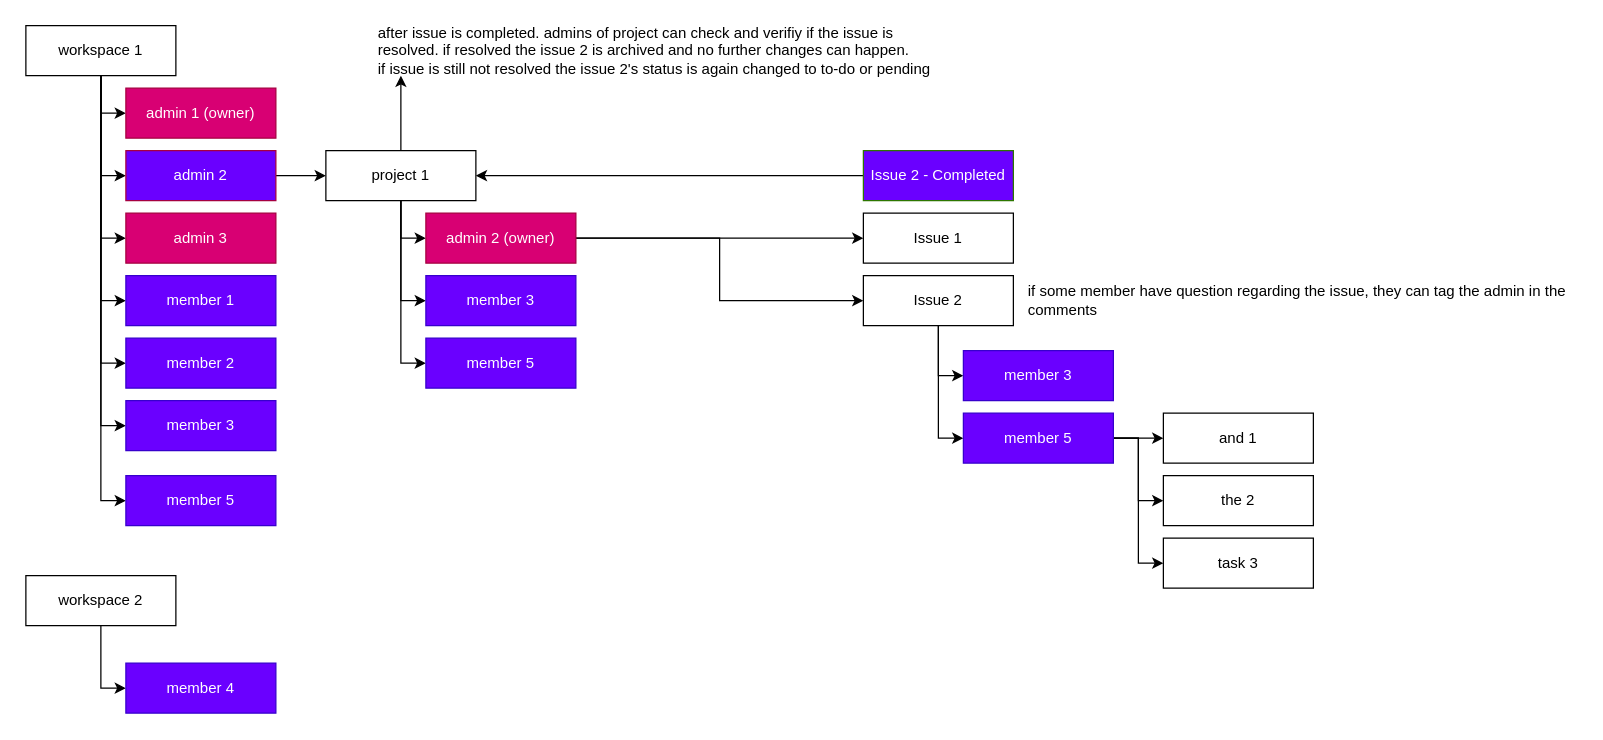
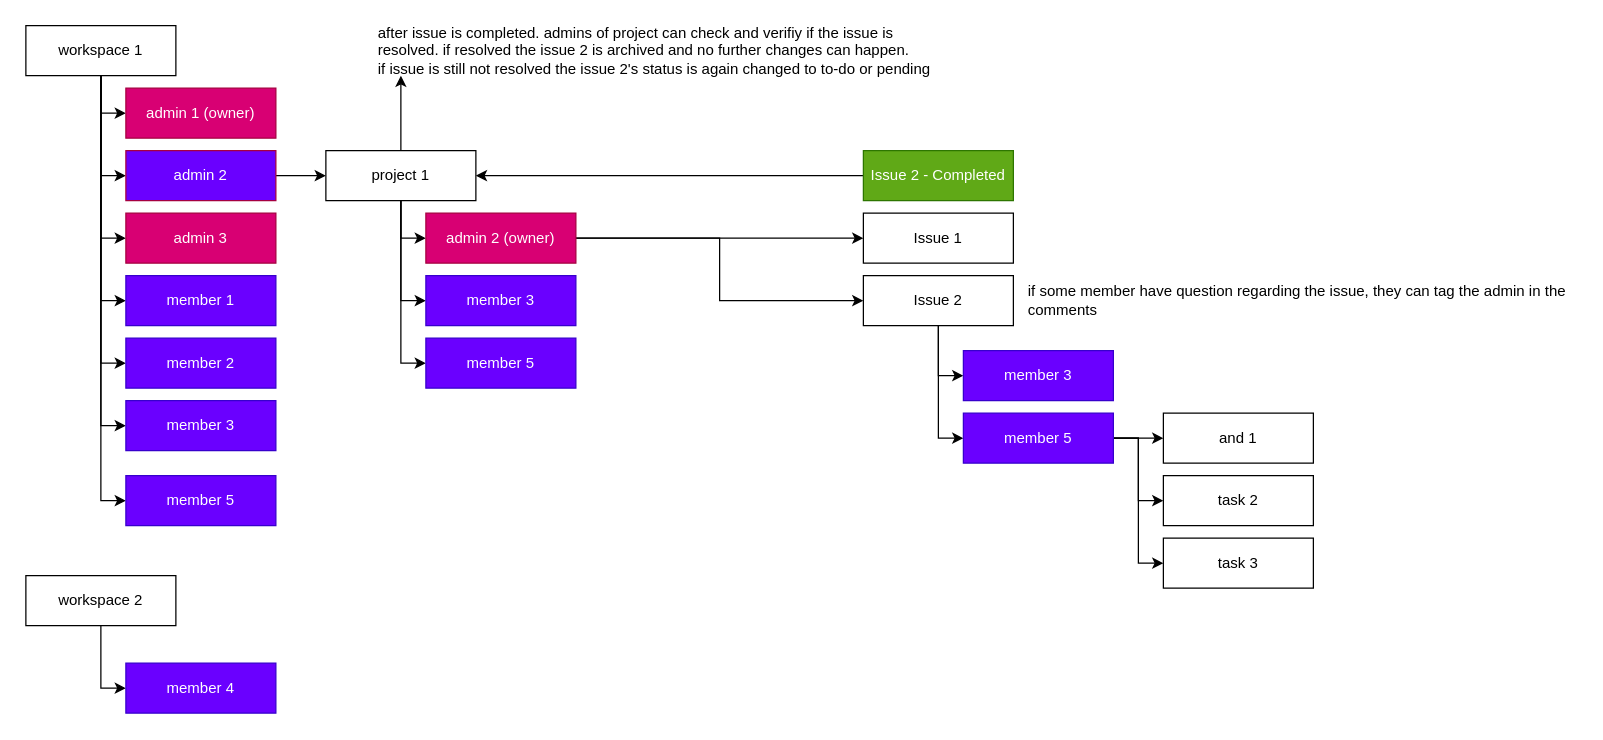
node "Issue 2 - Completed": fillcolor #6a00ff -> #60a917
node "the 2": label "the 2" -> "task 2"
